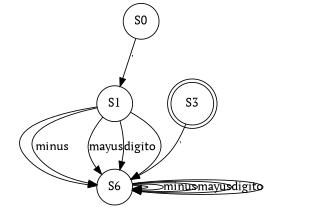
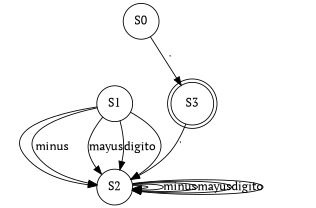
edge "S0" -> "S1": now "S0" -> "S3"
node "S6": label "S6" -> "S2"
